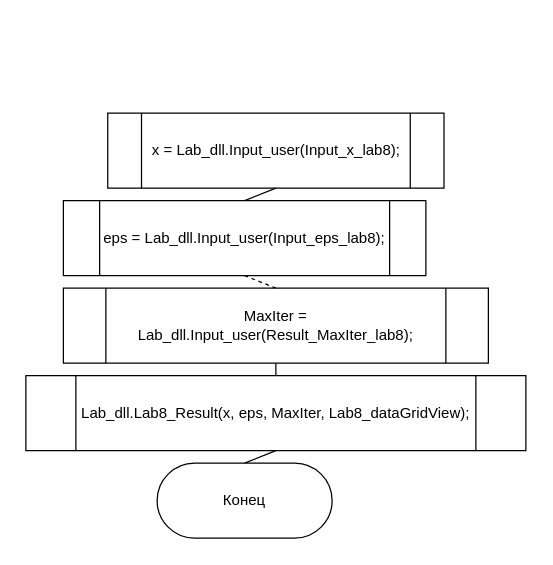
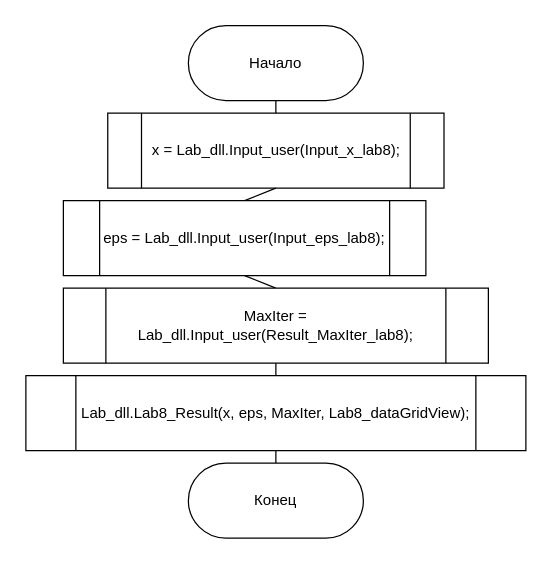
node "Начало": added
edge "Начало" -- "x = Lab_dll.Input_user(Input_x_lab8);": added
edge "eps = Lab_dll.Input_user(Input_eps_lab8);" -- "MaxIter = Lab_dll.Input_user(Result_MaxIter_lab8);": style dashed -> solid
node "Конец": moved (244, 501) -> (276, 501)
